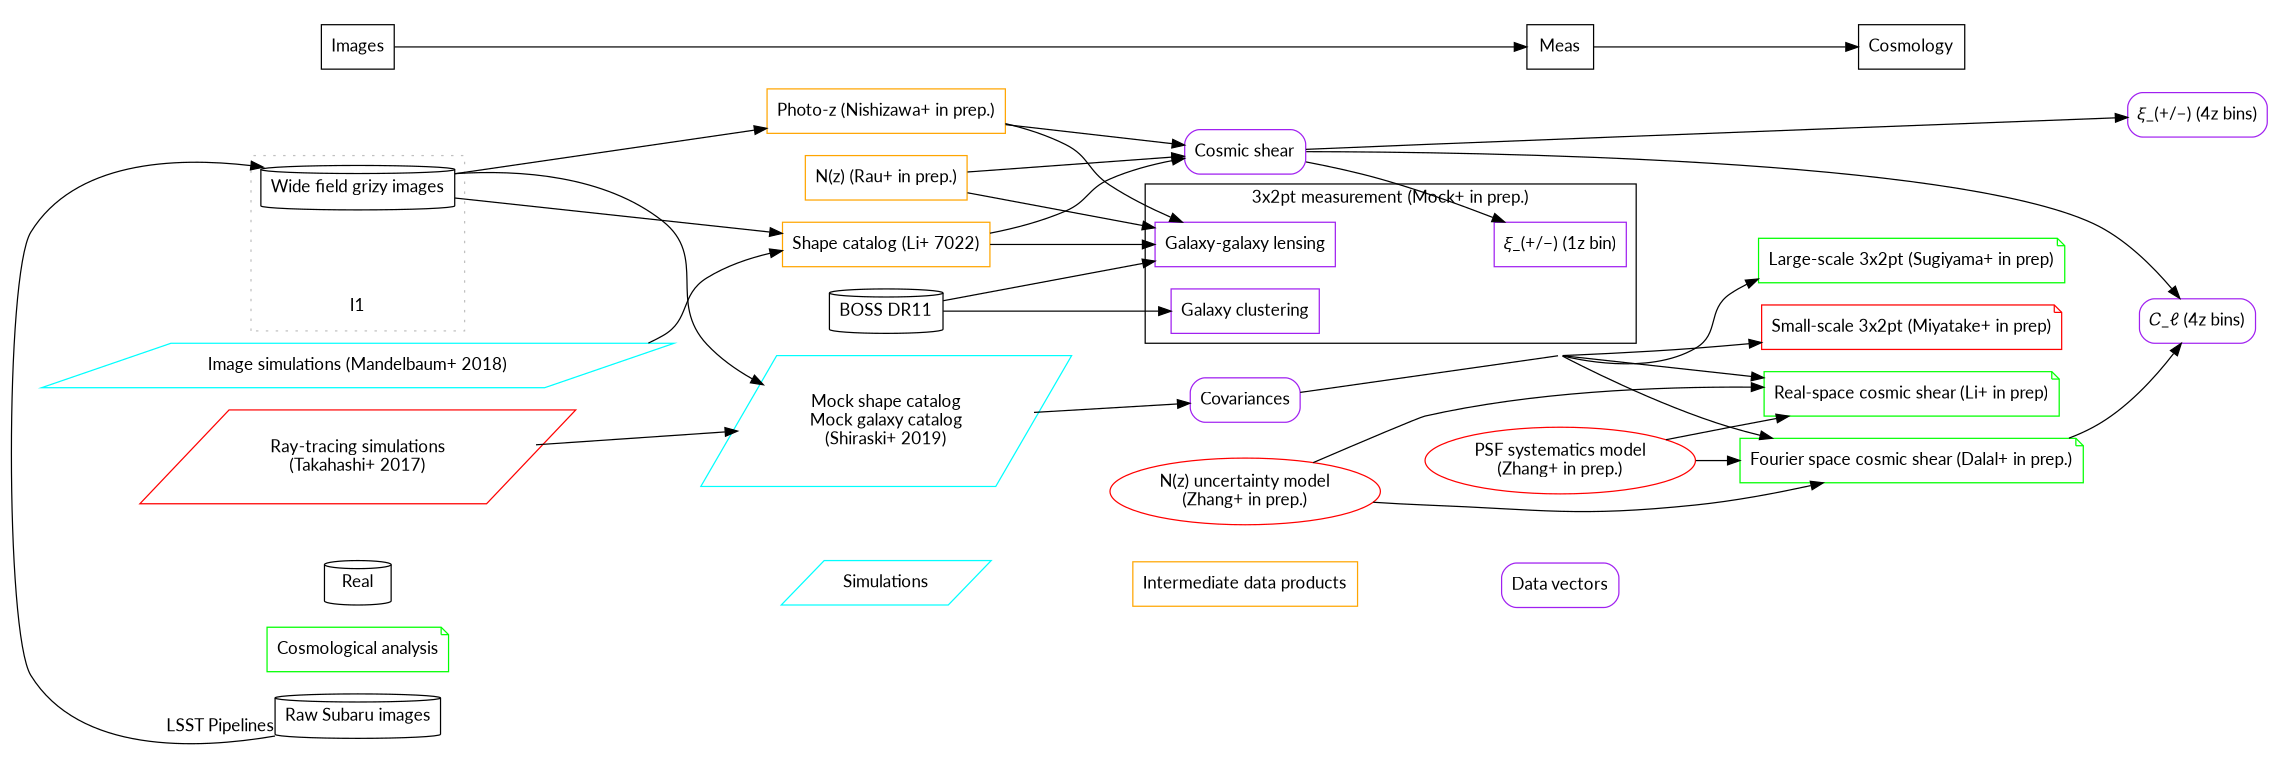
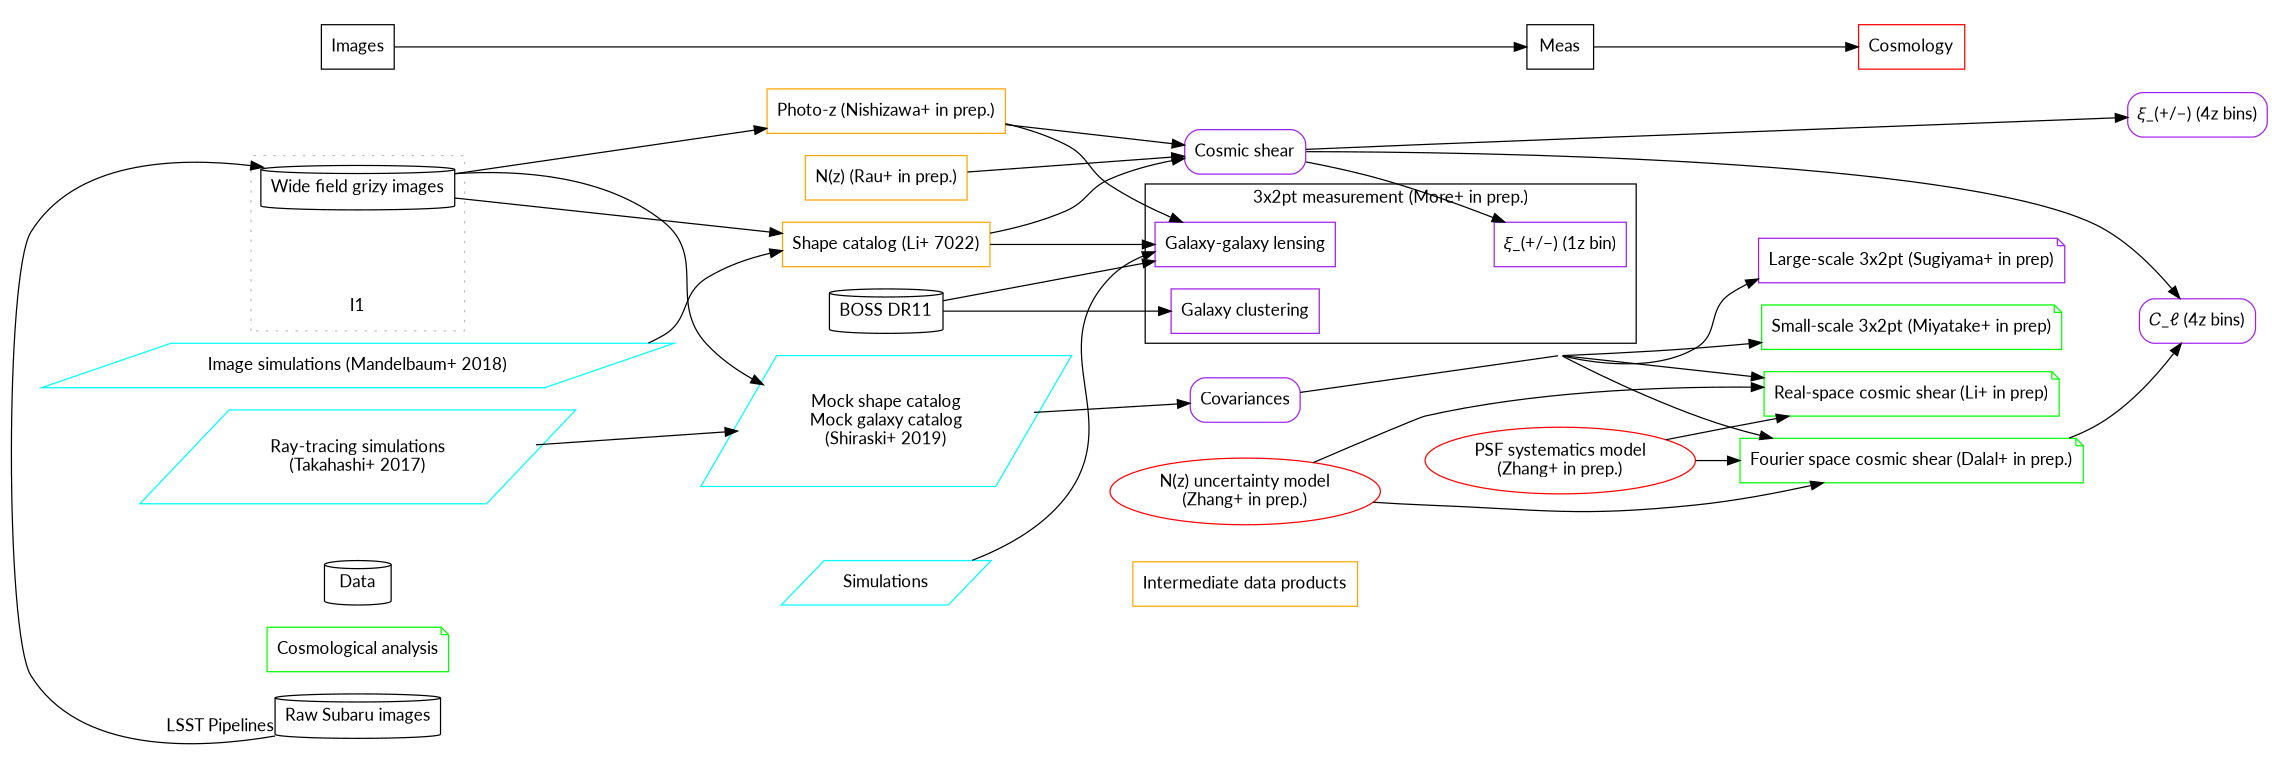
node "Cosmology": color black -> red
cluster "3x2pt measurement (Mock+ in prep.)": label "3x2pt measurement (Mock+ in prep.)" -> "3x2pt measurement (More+ in prep.)"
edge "N(z) (Rau+ in prep.)" -> "Galaxy-galaxy lensing": now "Simulations" -> "Galaxy-galaxy lensing"
node "Large-scale 3x2pt (Sugiyama+ in prep)": color green -> purple
node "Small-scale 3x2pt (Miyatake+ in prep)": color red -> green
node "Ray-tracing simulations (Takahashi+ 2017)": color red -> cyan
node "Real": label "Real" -> "Data"
node "Data vectors": removed
